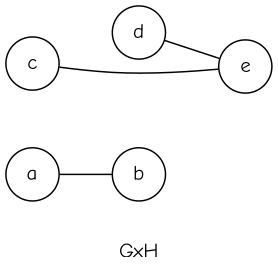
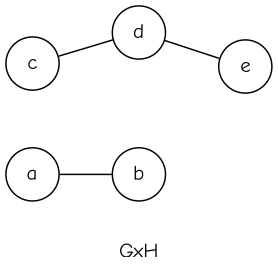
edge "c" -- "e": now "c" -- "d"
